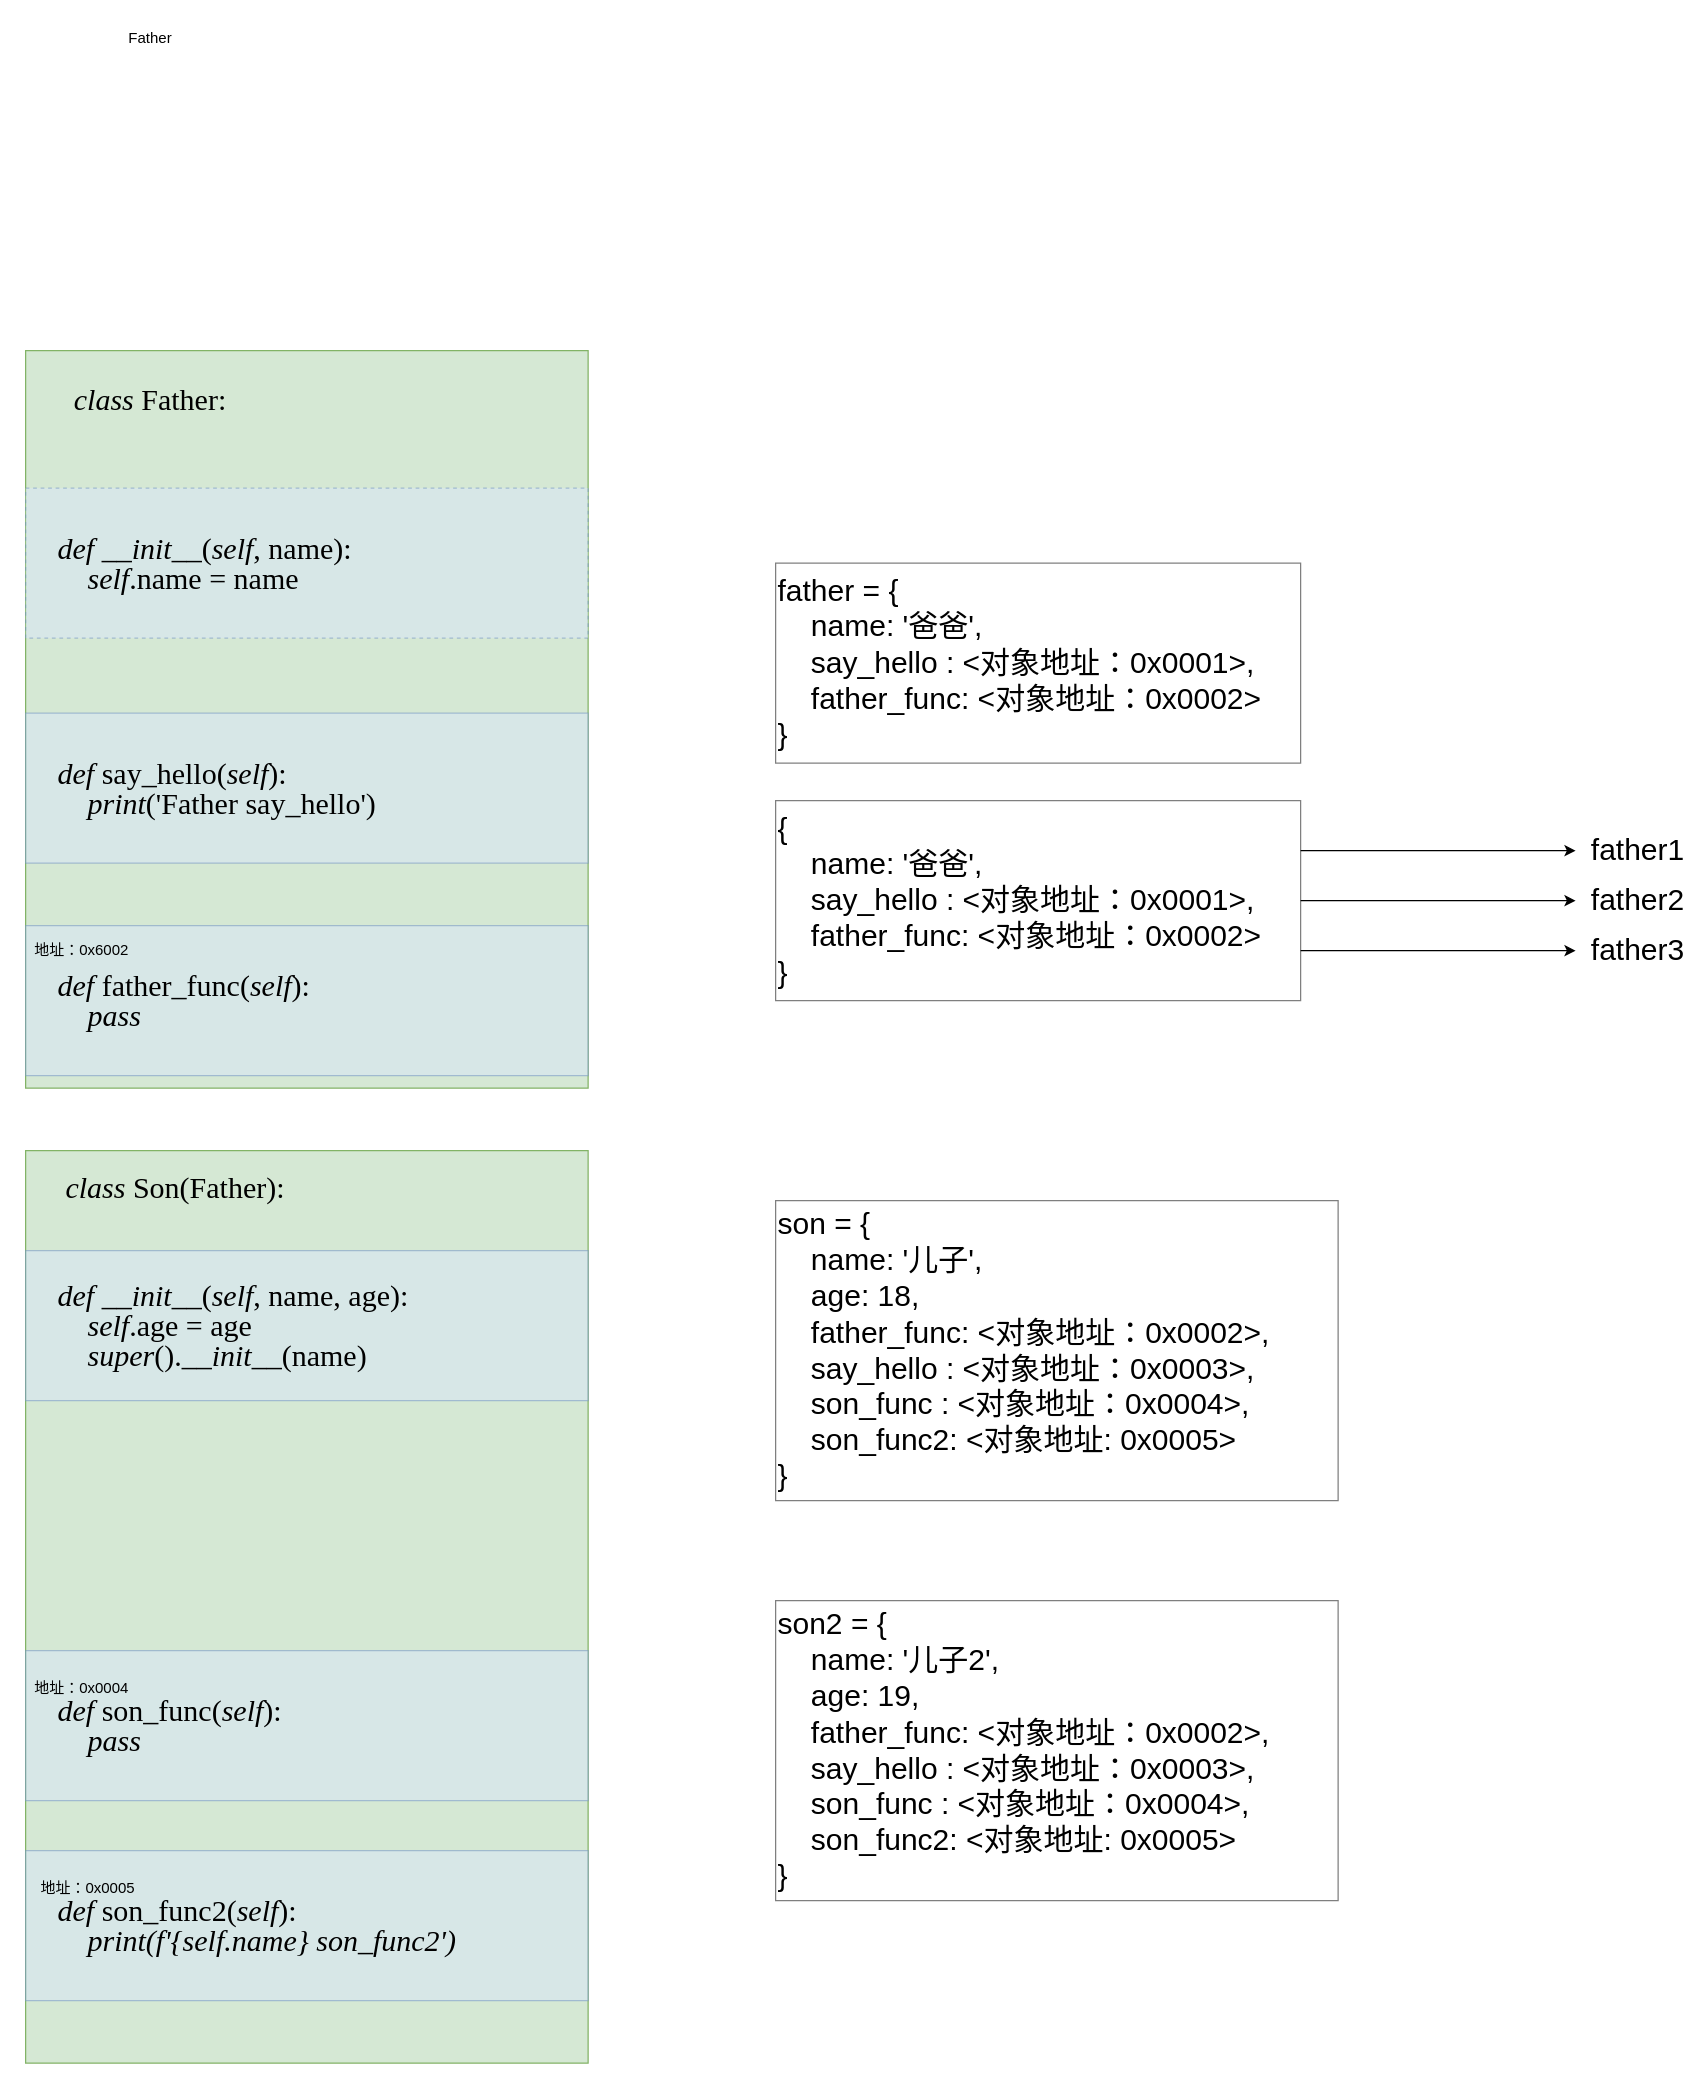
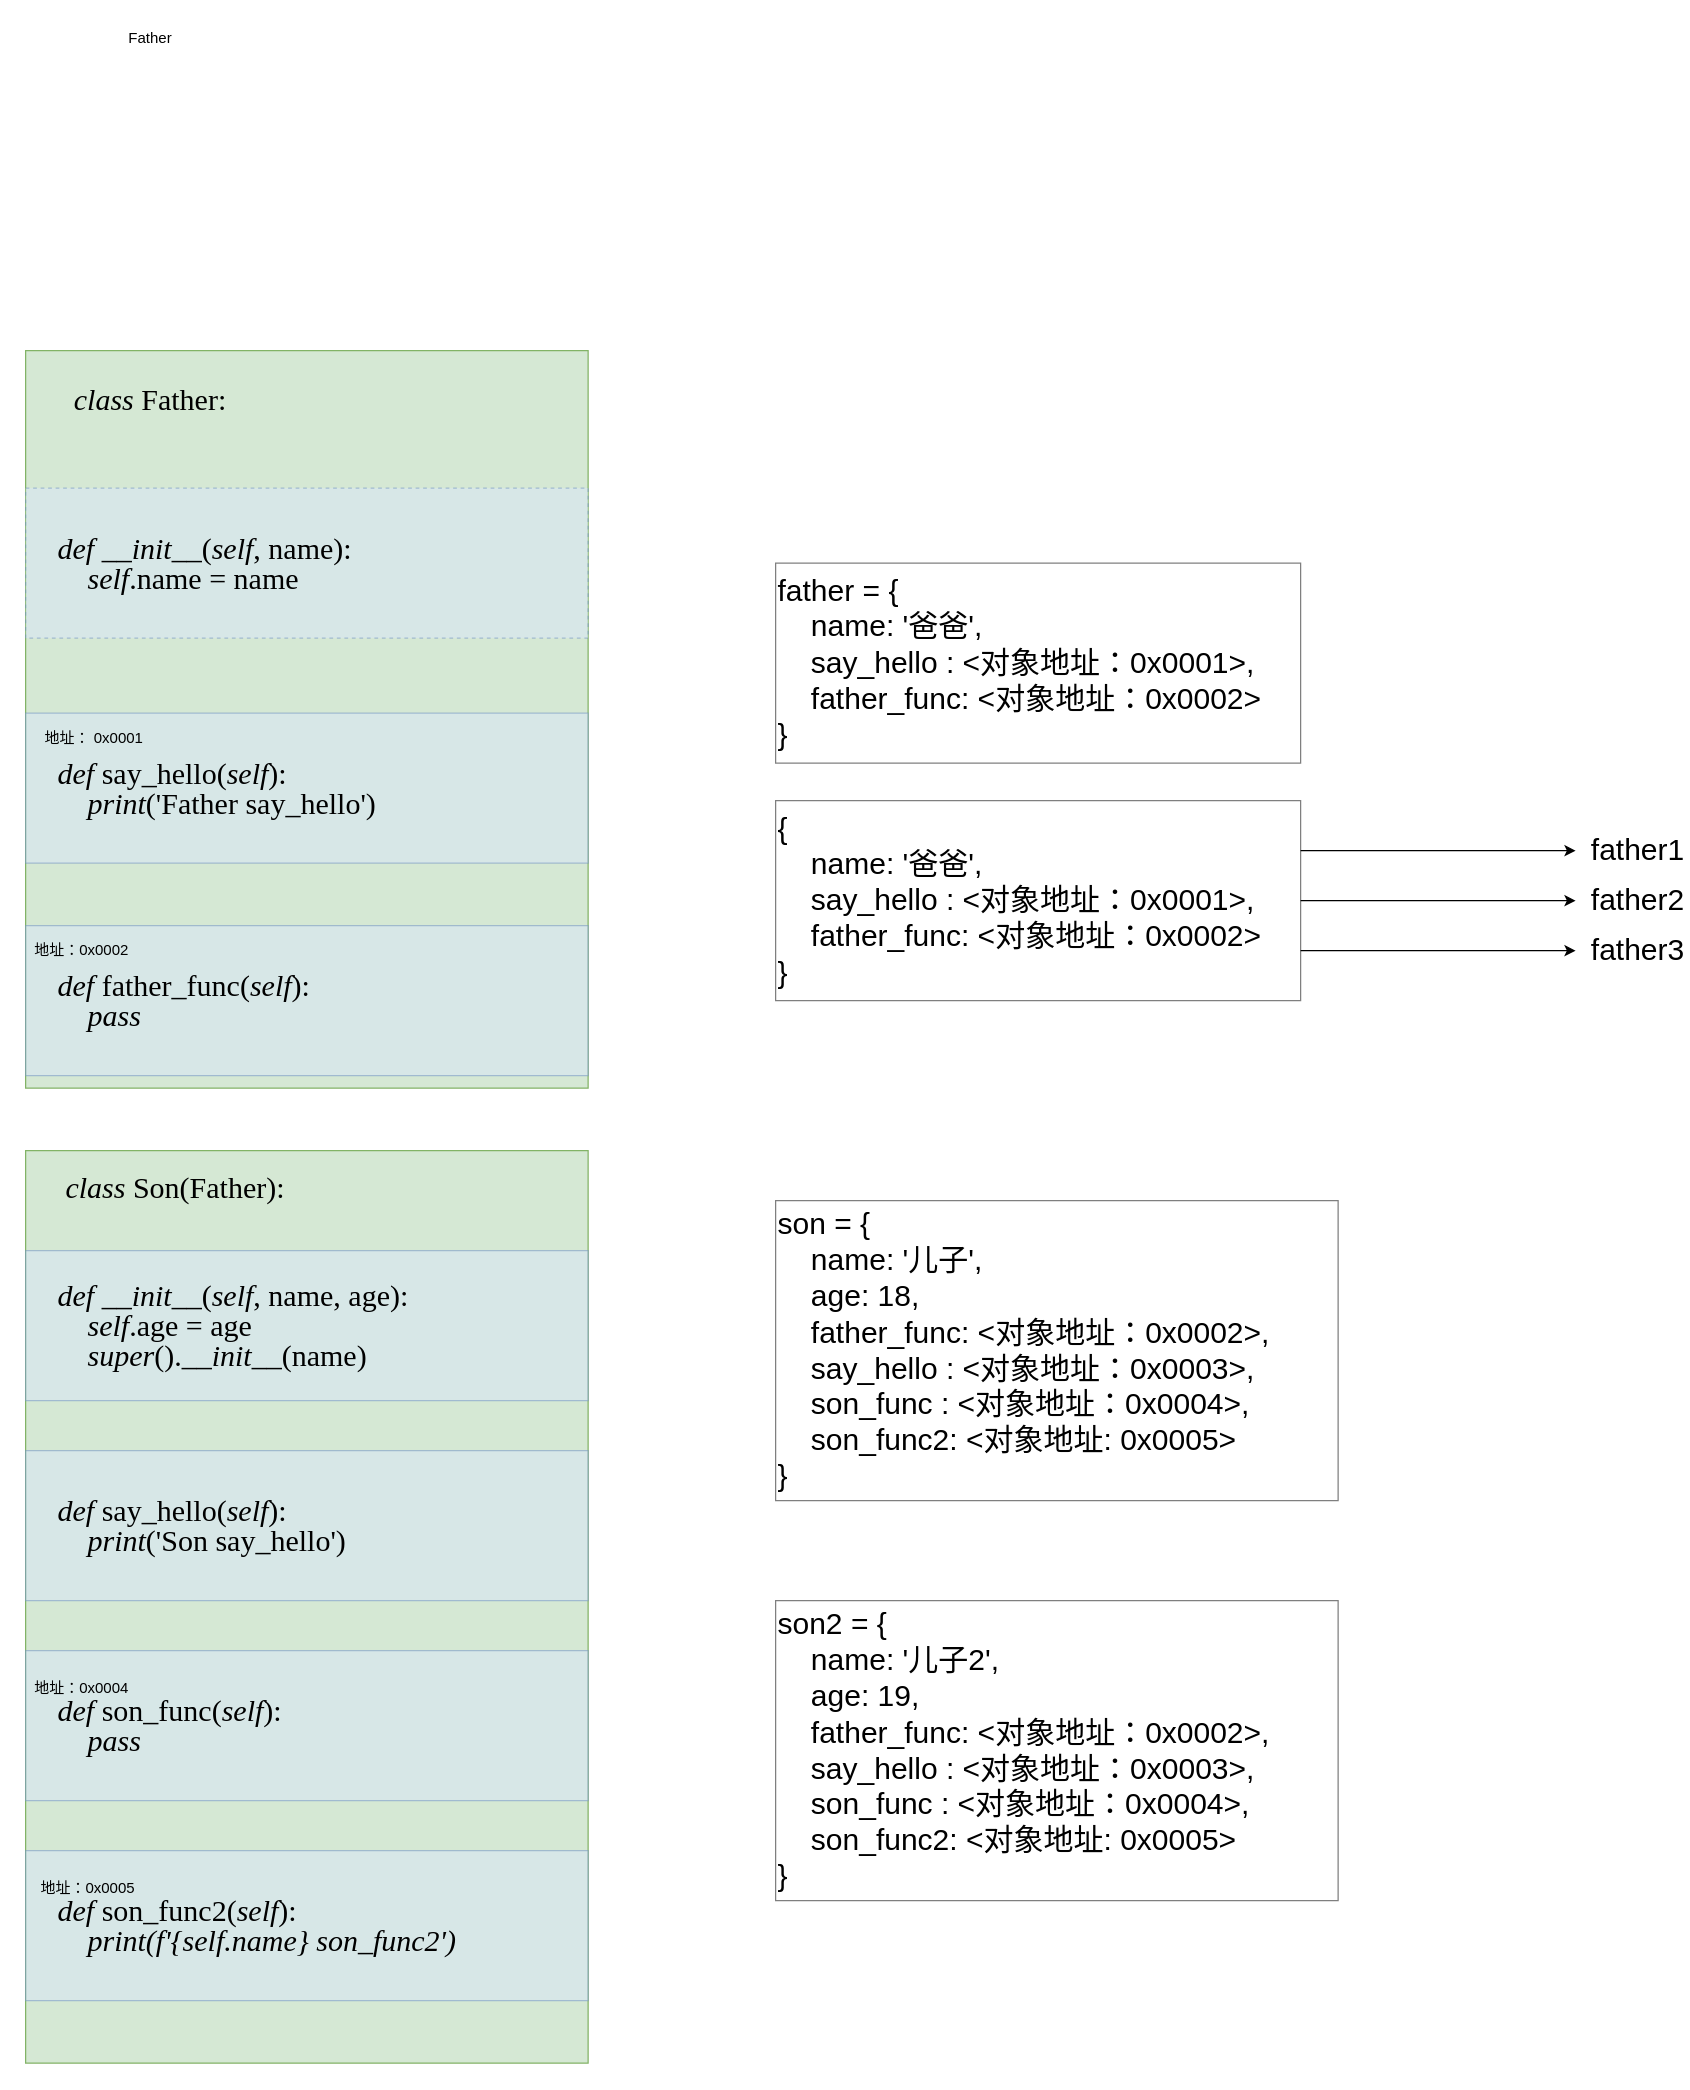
node "地址： 0x0001": added
node "地址：0x6002": label "地址：0x6002" -> "地址：0x0002"
node "def say_hello(self): print('Son say_hello')": added
